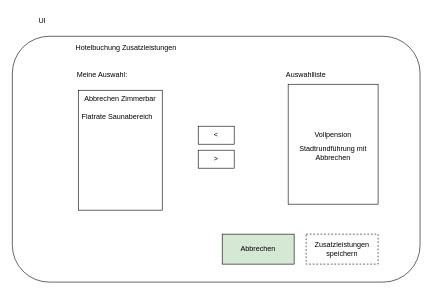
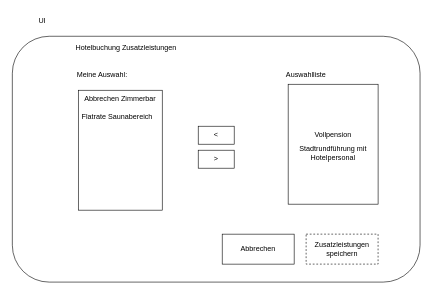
node "Stadtrundführung mit Abbrechen": label "Stadtrundführung mit Abbrechen" -> "Stadtrundführung mit Hotelpersonal"
node "Abbrechen": fillcolor #d5e8d4 -> #ffffff
